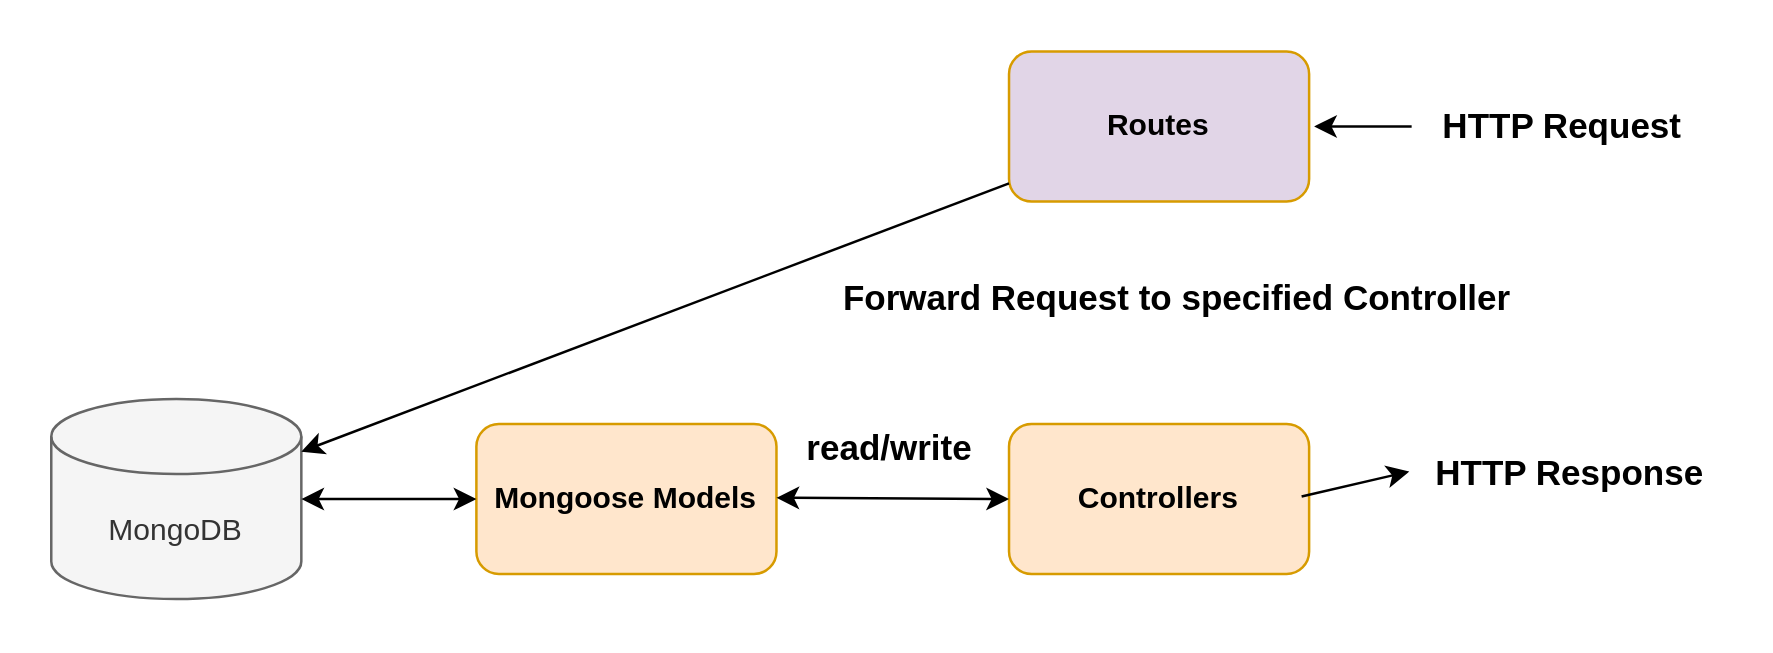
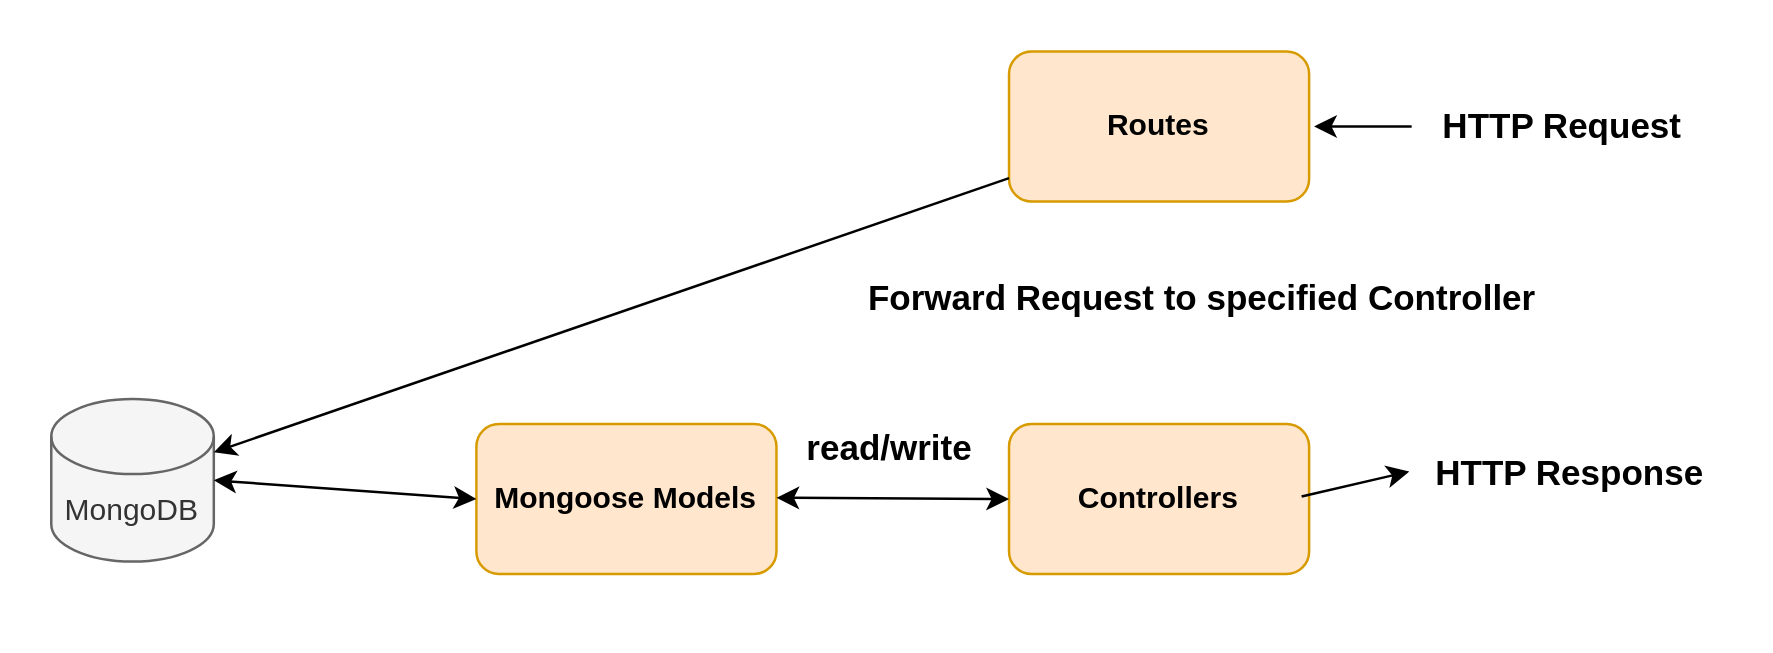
node "Routes": fillcolor #e1d5e7 -> #ffe6cc
node "Forward Request to specified Controller": moved (1176, 299) -> (1201, 299)
node "MongoDB": size 250x200 -> 163x163
